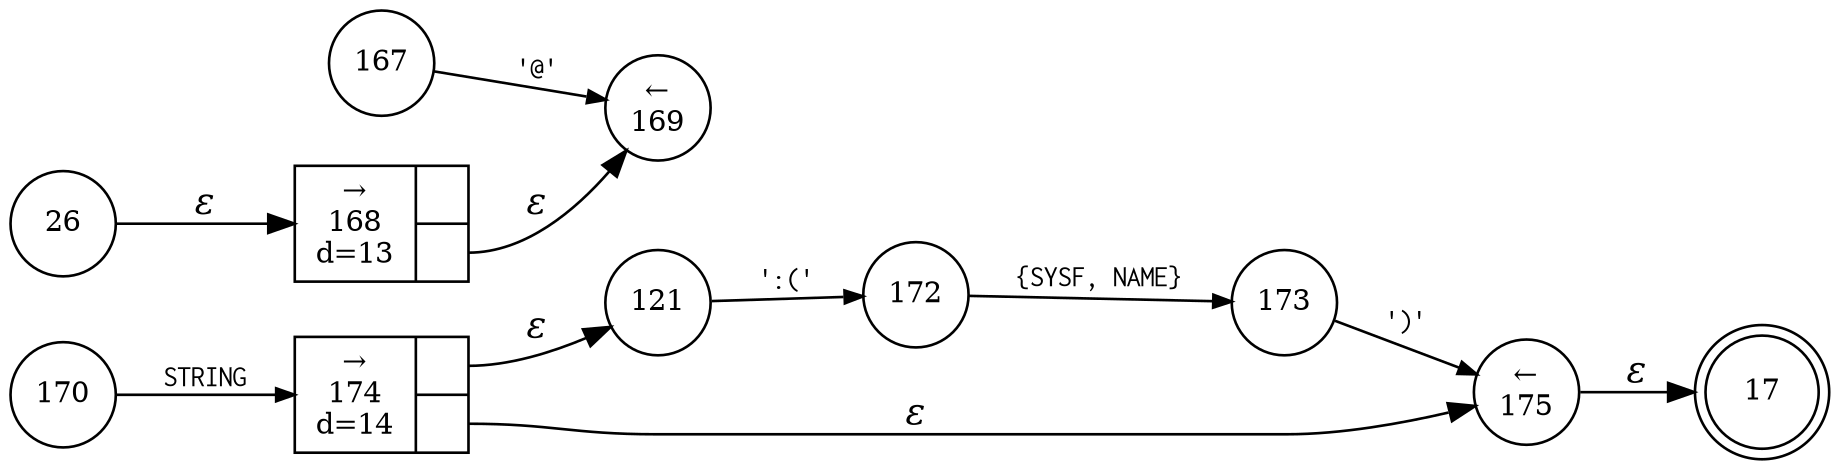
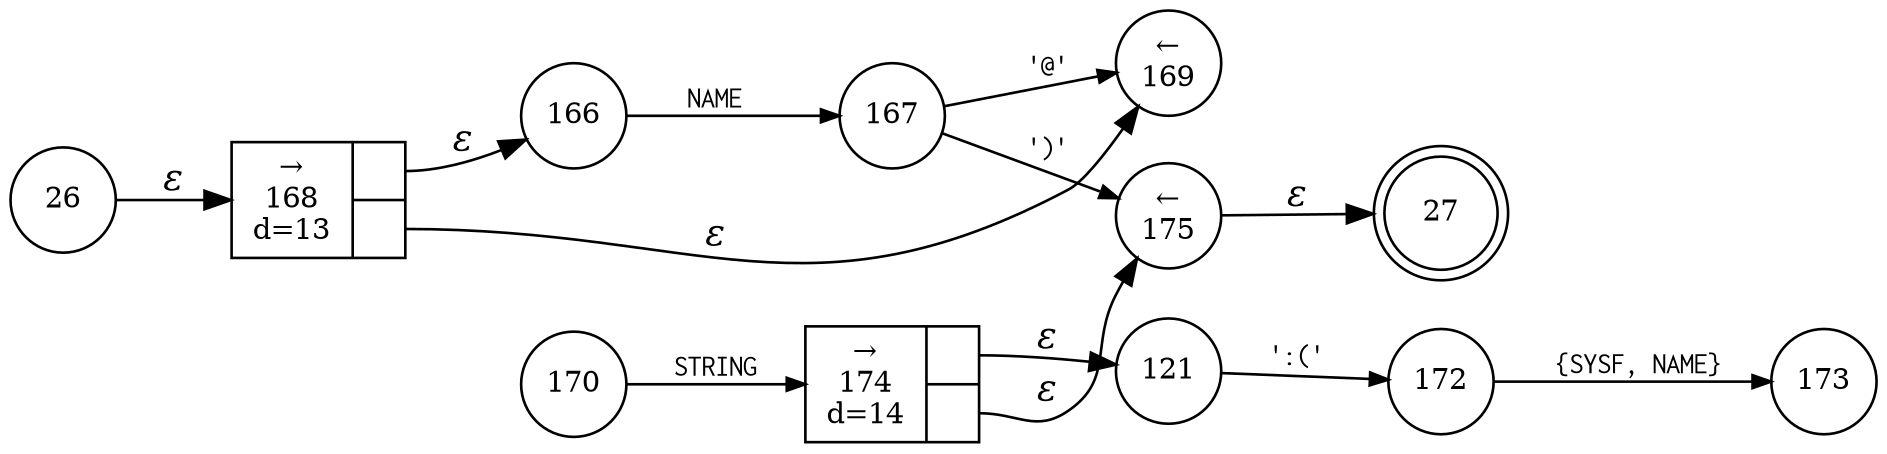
node "166": added
edge "173" -> "← 175": now "167" -> "← 175"
node "17": label "17" -> "27"
